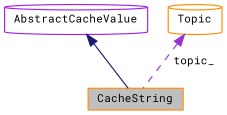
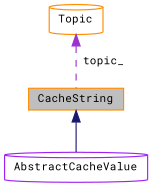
edge "CacheString" -> "AbstractCacheValue": reversed
